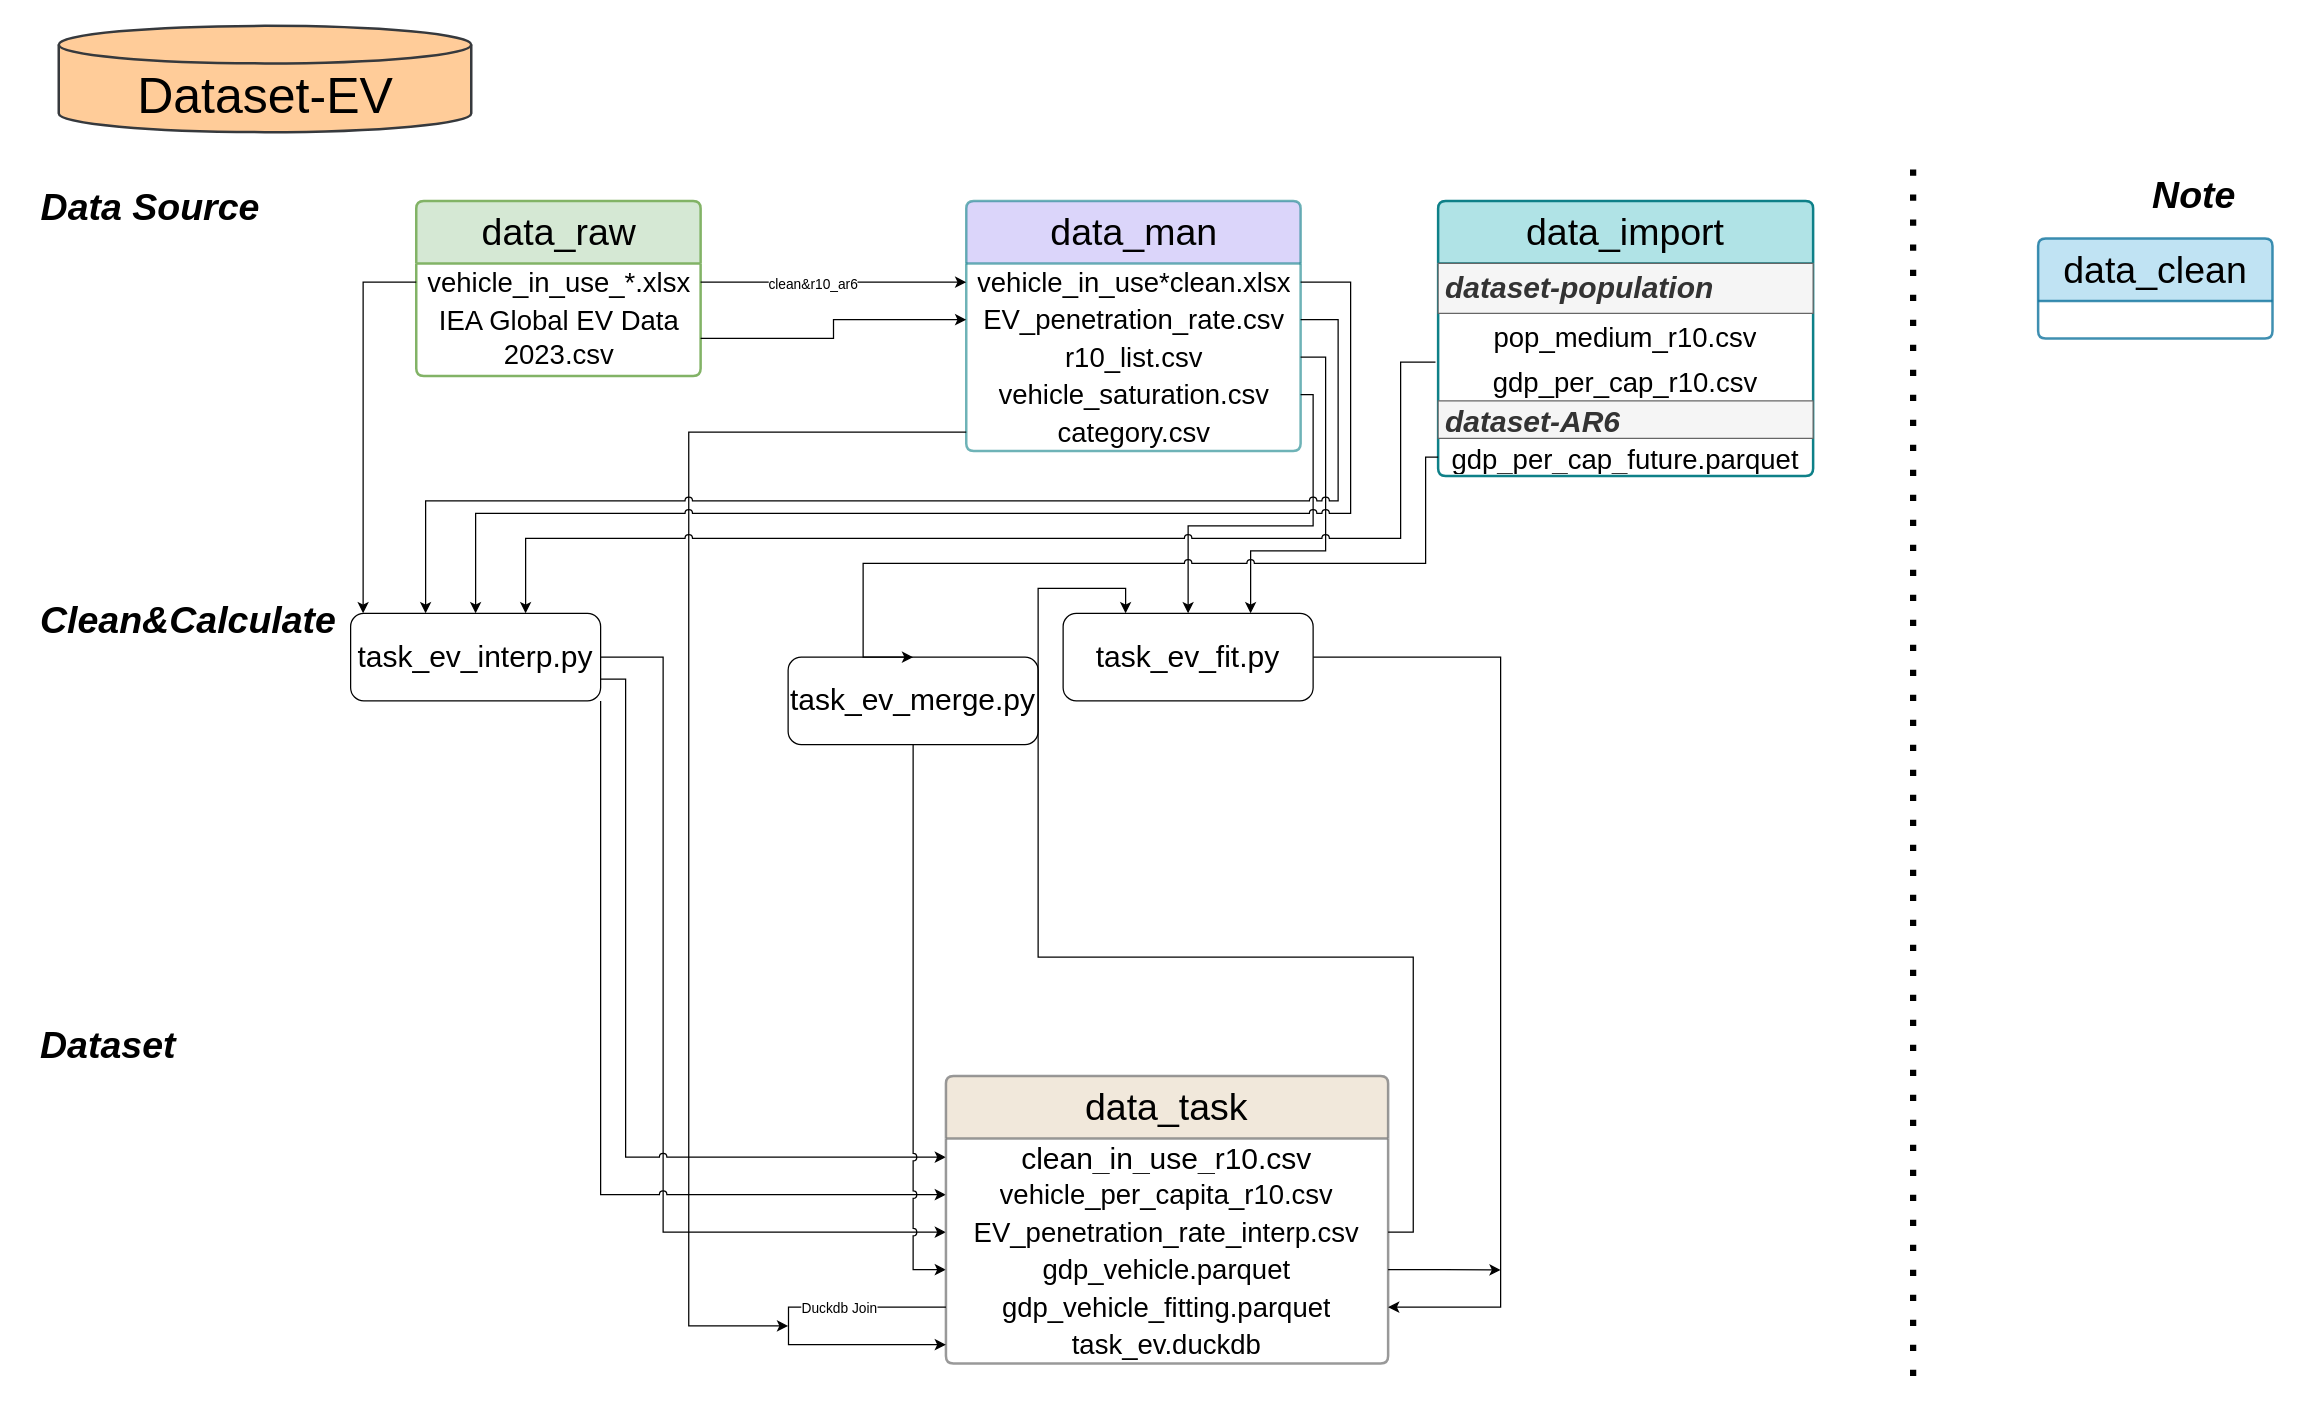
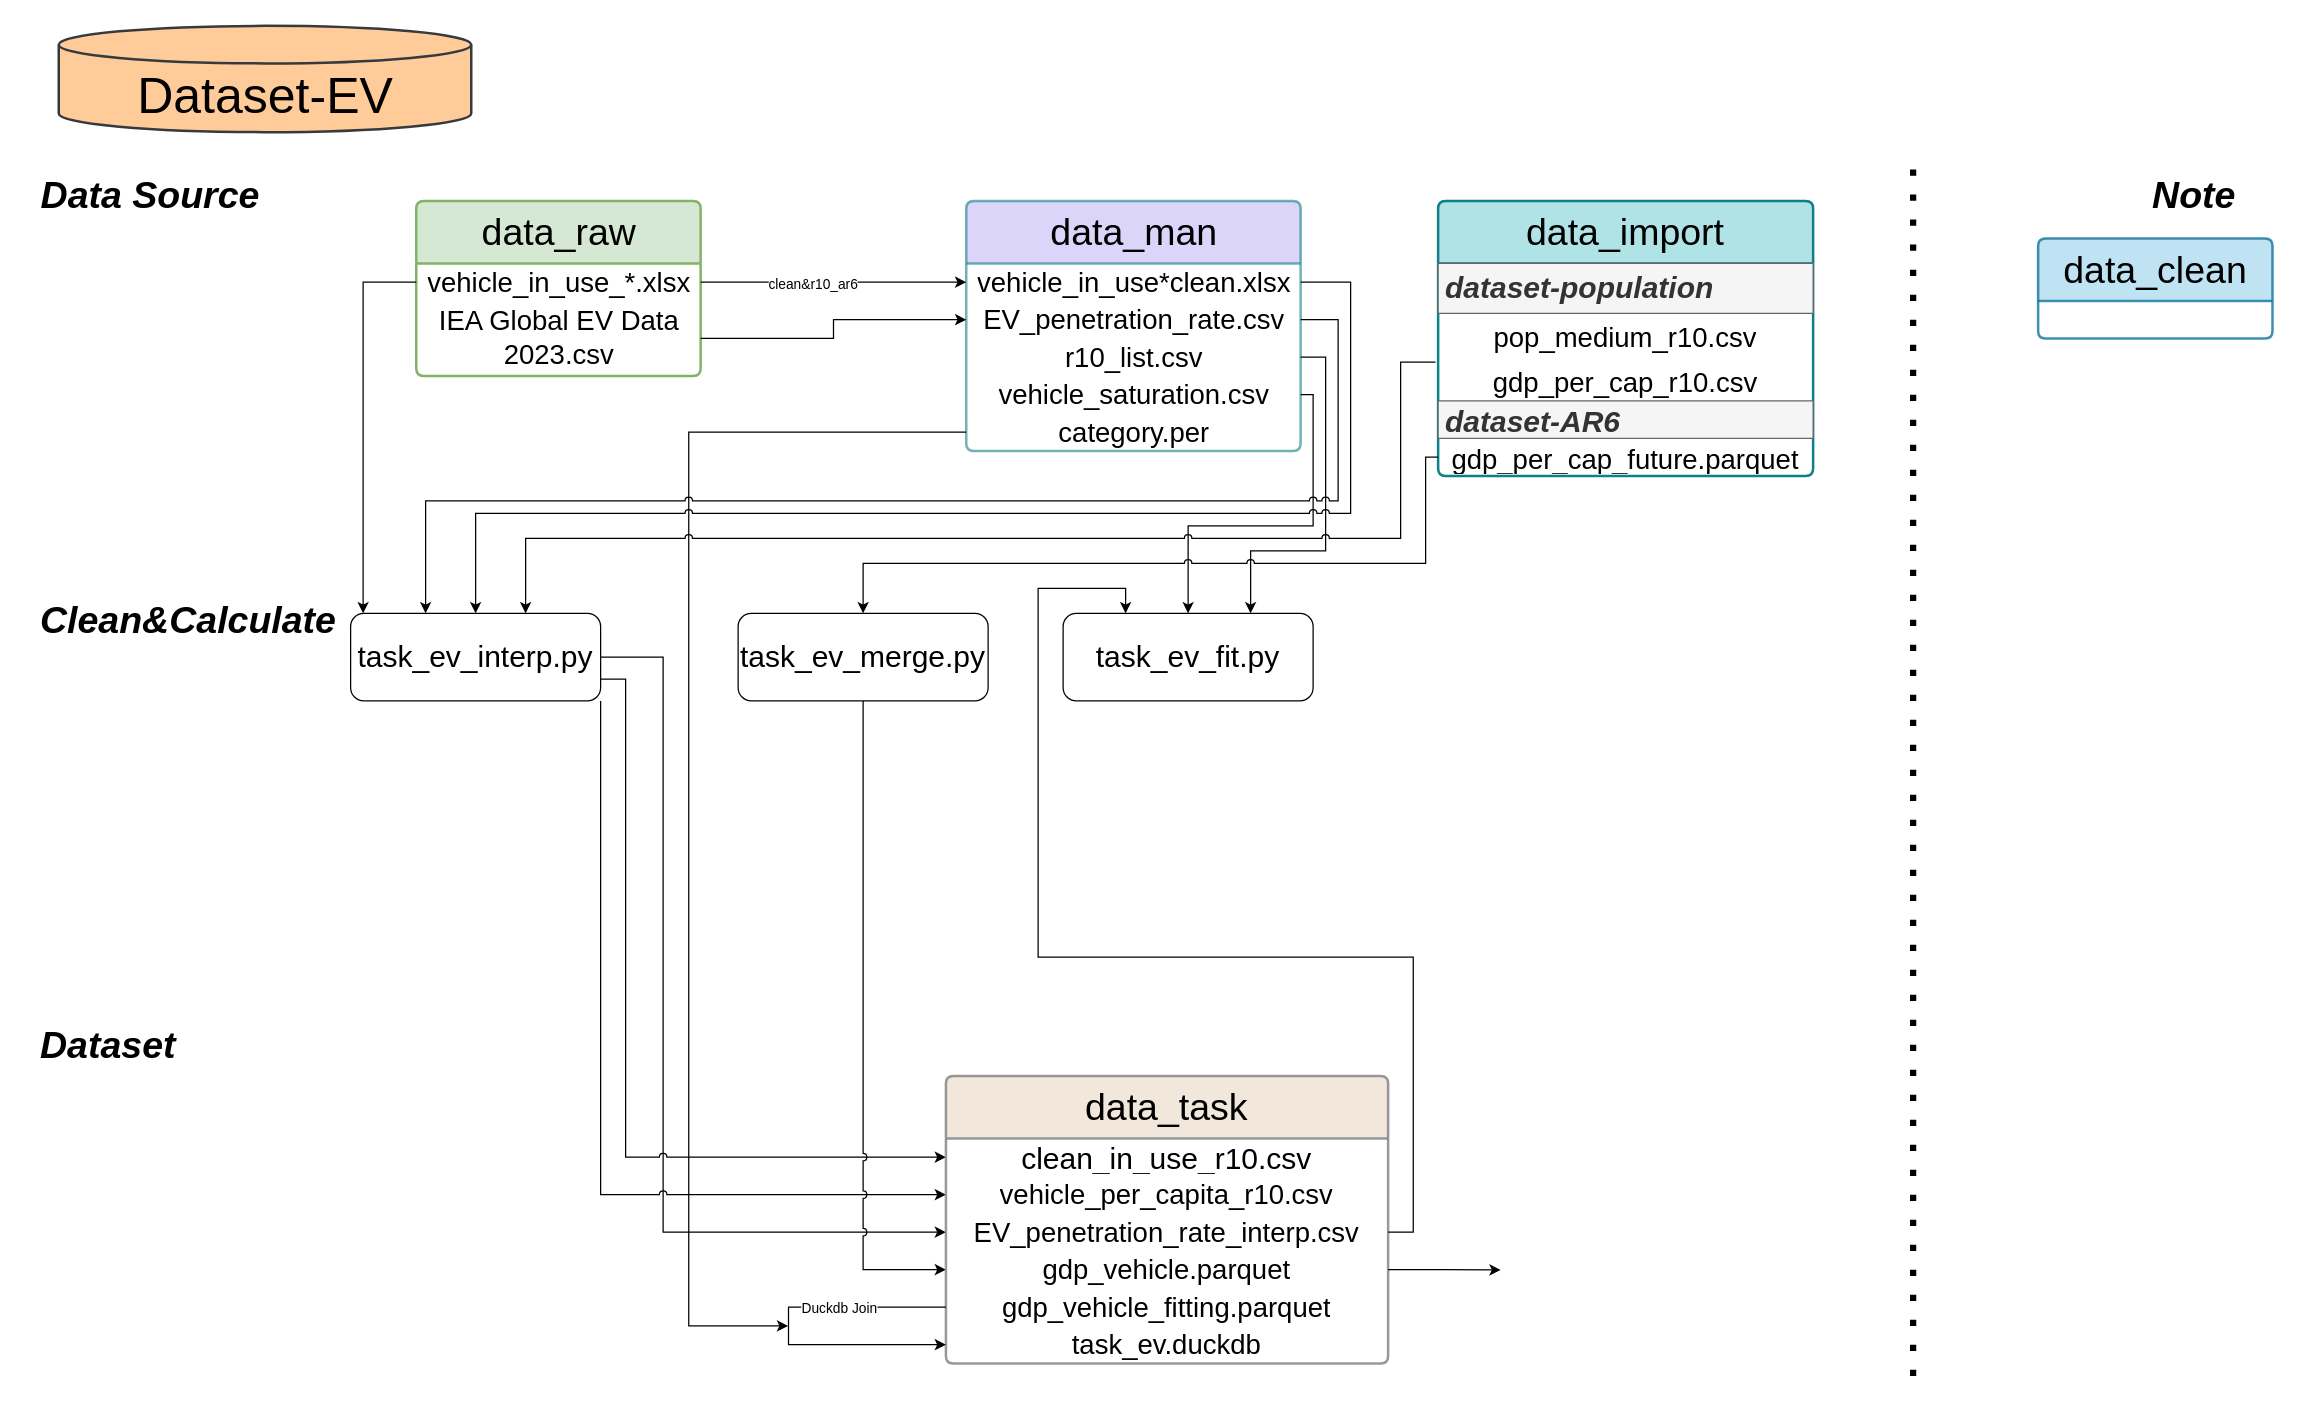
node "Data Source": moved (151, 207) -> (151, 194)
node "category.csv": label "category.csv" -> "category.per"
node "task_ev_merge.py": moved (913, 701) -> (863, 657)
edge "task_ev_fit.py" -> "gdp_vehicle_fitting.parquet": removed
